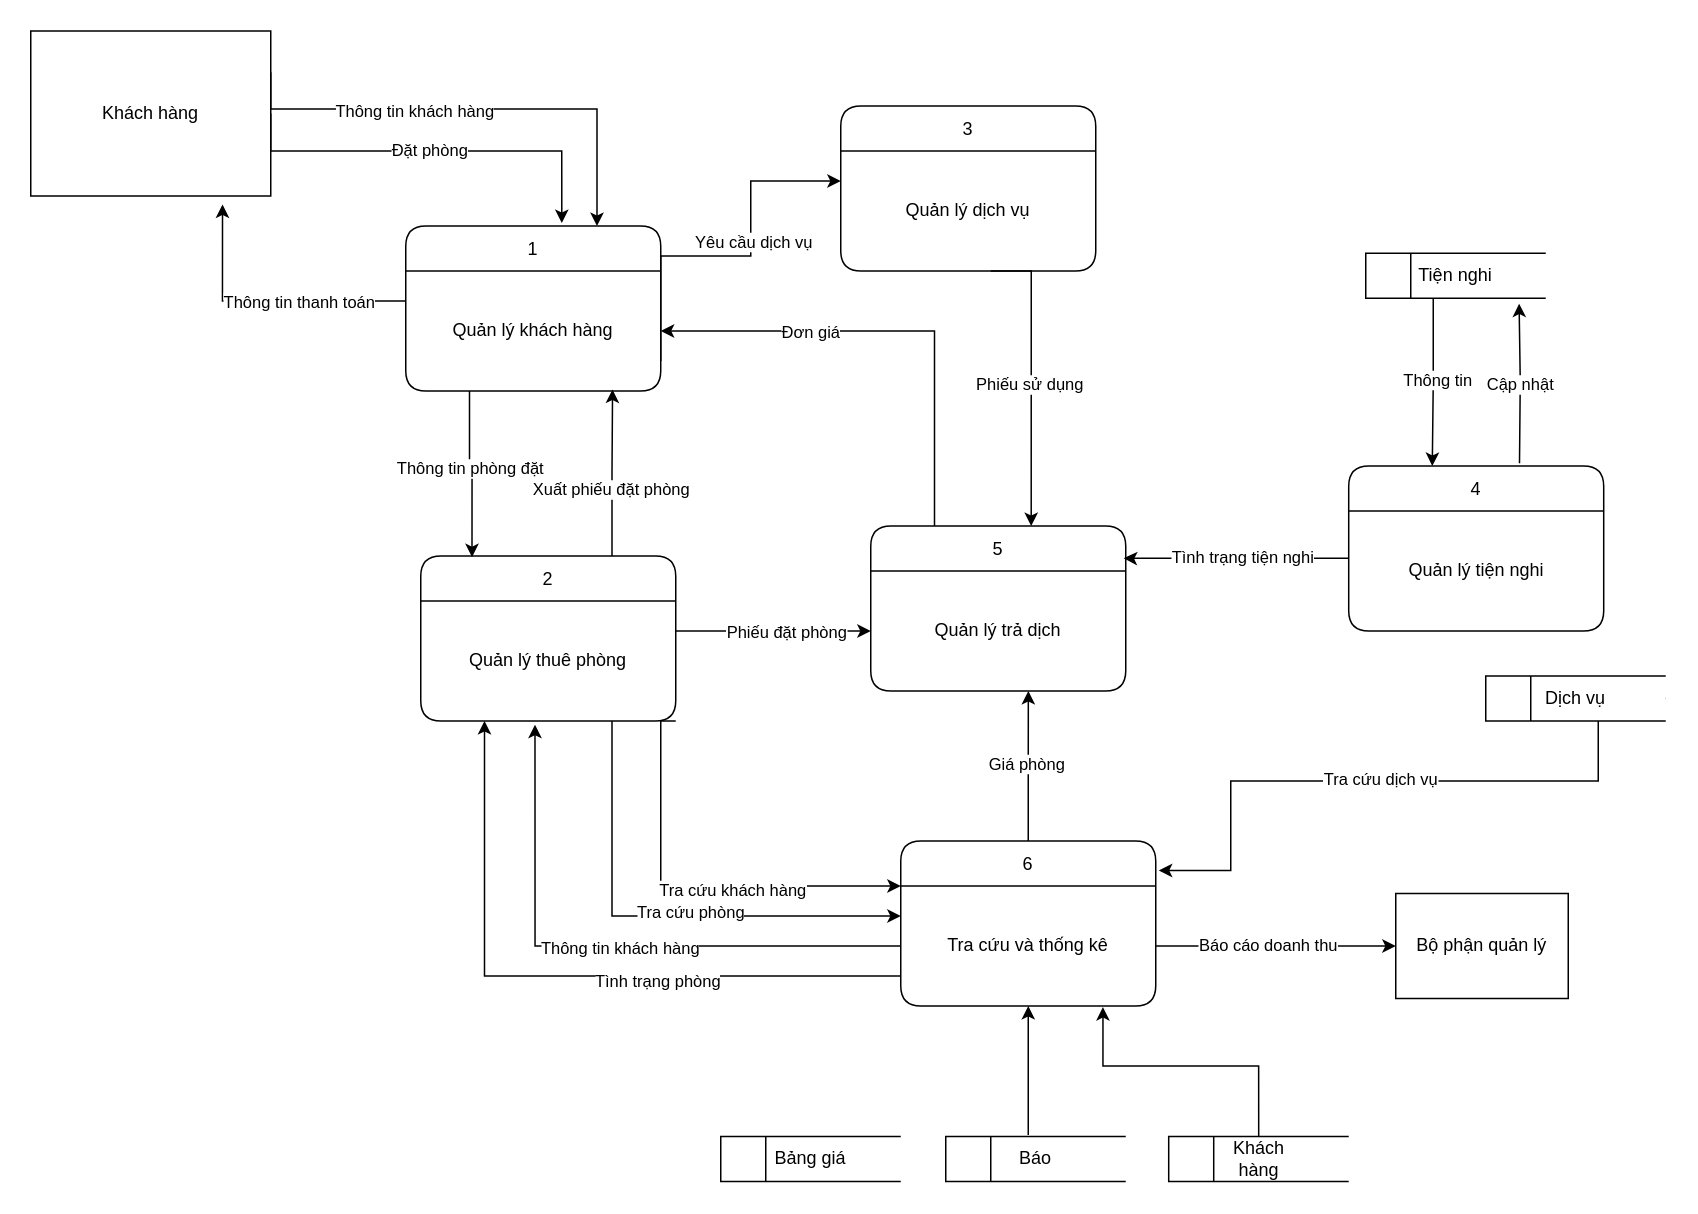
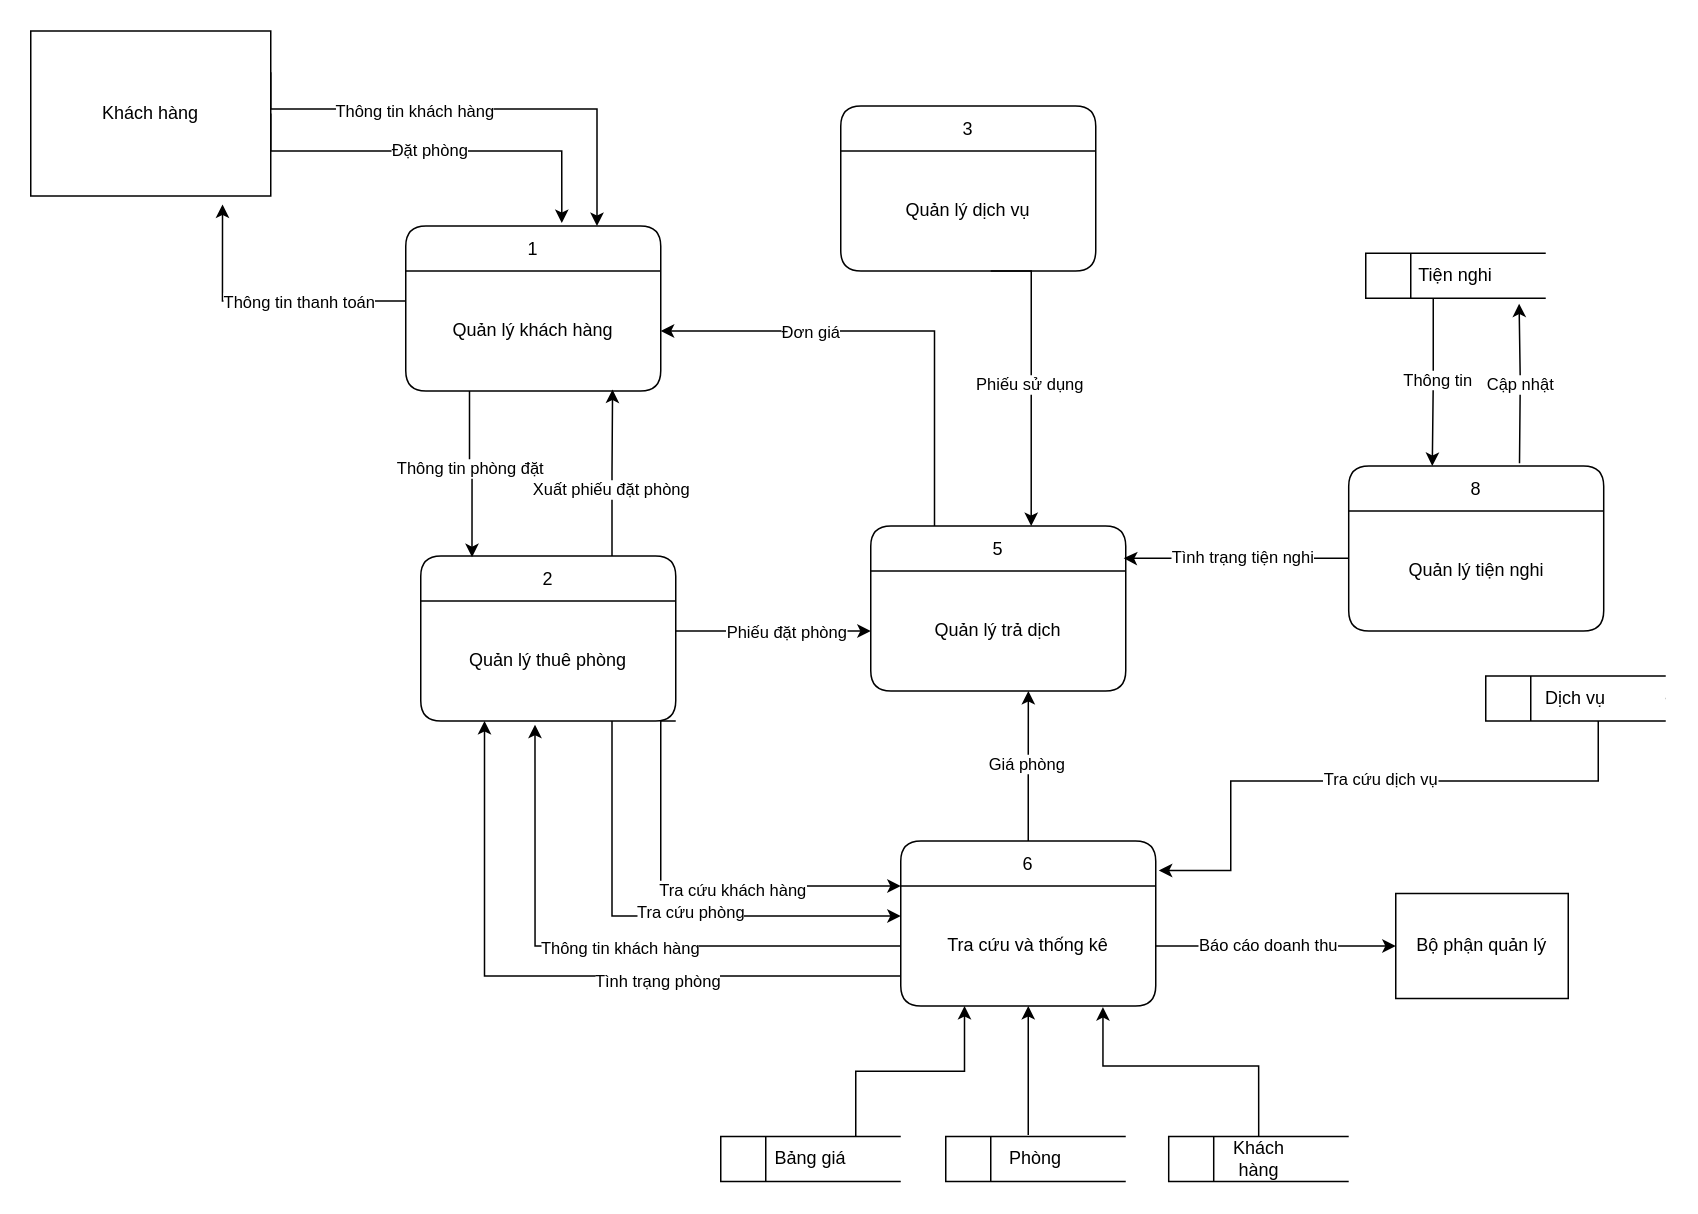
edge "Quản lý khách hàng" -> "Quản lý dịch vụ": removed, label "Yêu cầu dịch vụ"
node "4": label "4" -> "8"
edge "Bảng giá" -> "Tra cứu và thống kê": added
node "Báo": label "Báo" -> "Phòng"
